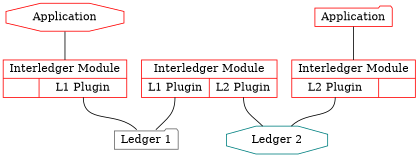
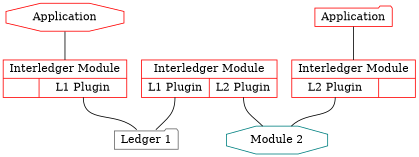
node "Ledger 2": label "Ledger 2" -> "Module 2"
